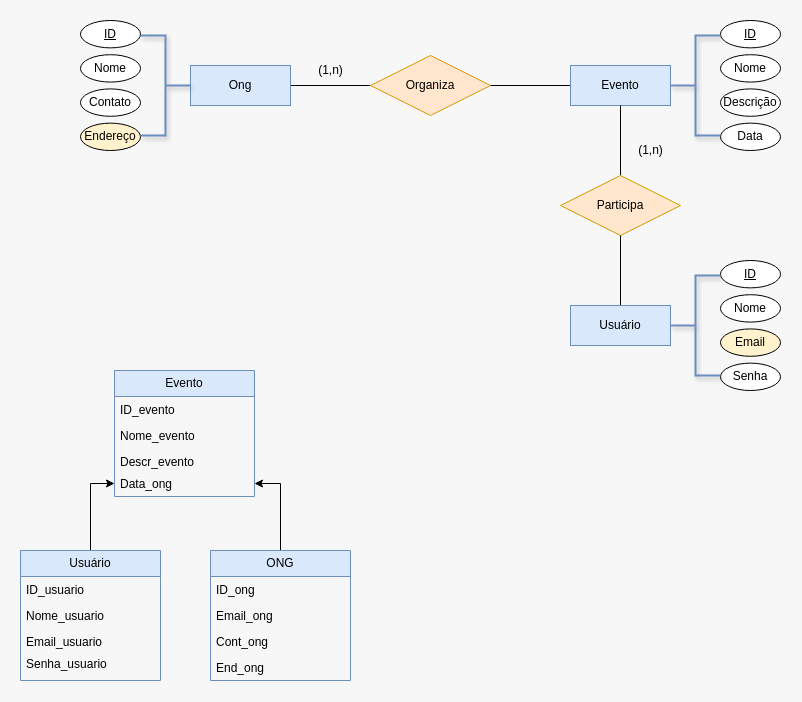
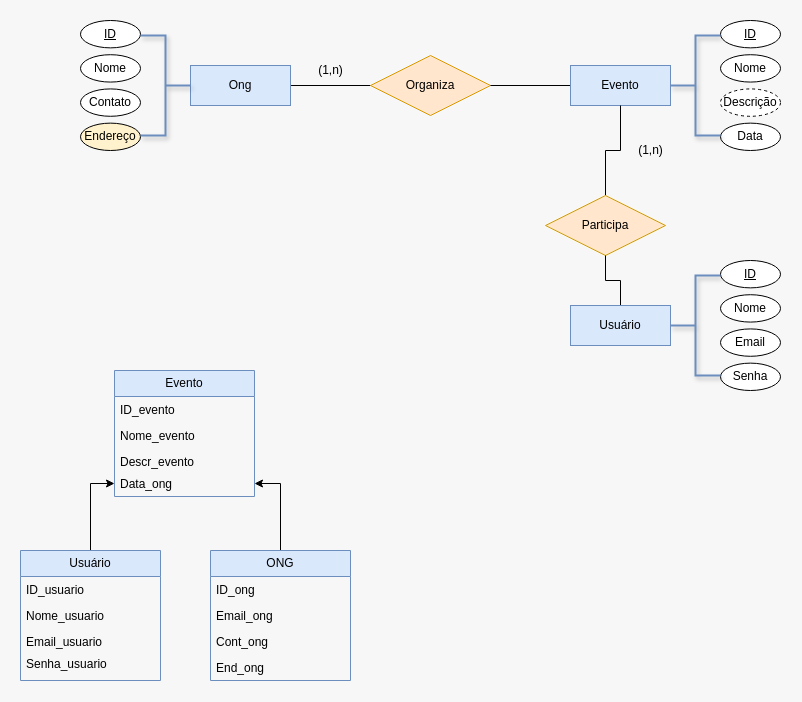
node "Descrição": style solid -> dashed
node "Participa": moved (621, 206) -> (606, 226)
node "Email": fillcolor #fff2cc -> #ffffff
